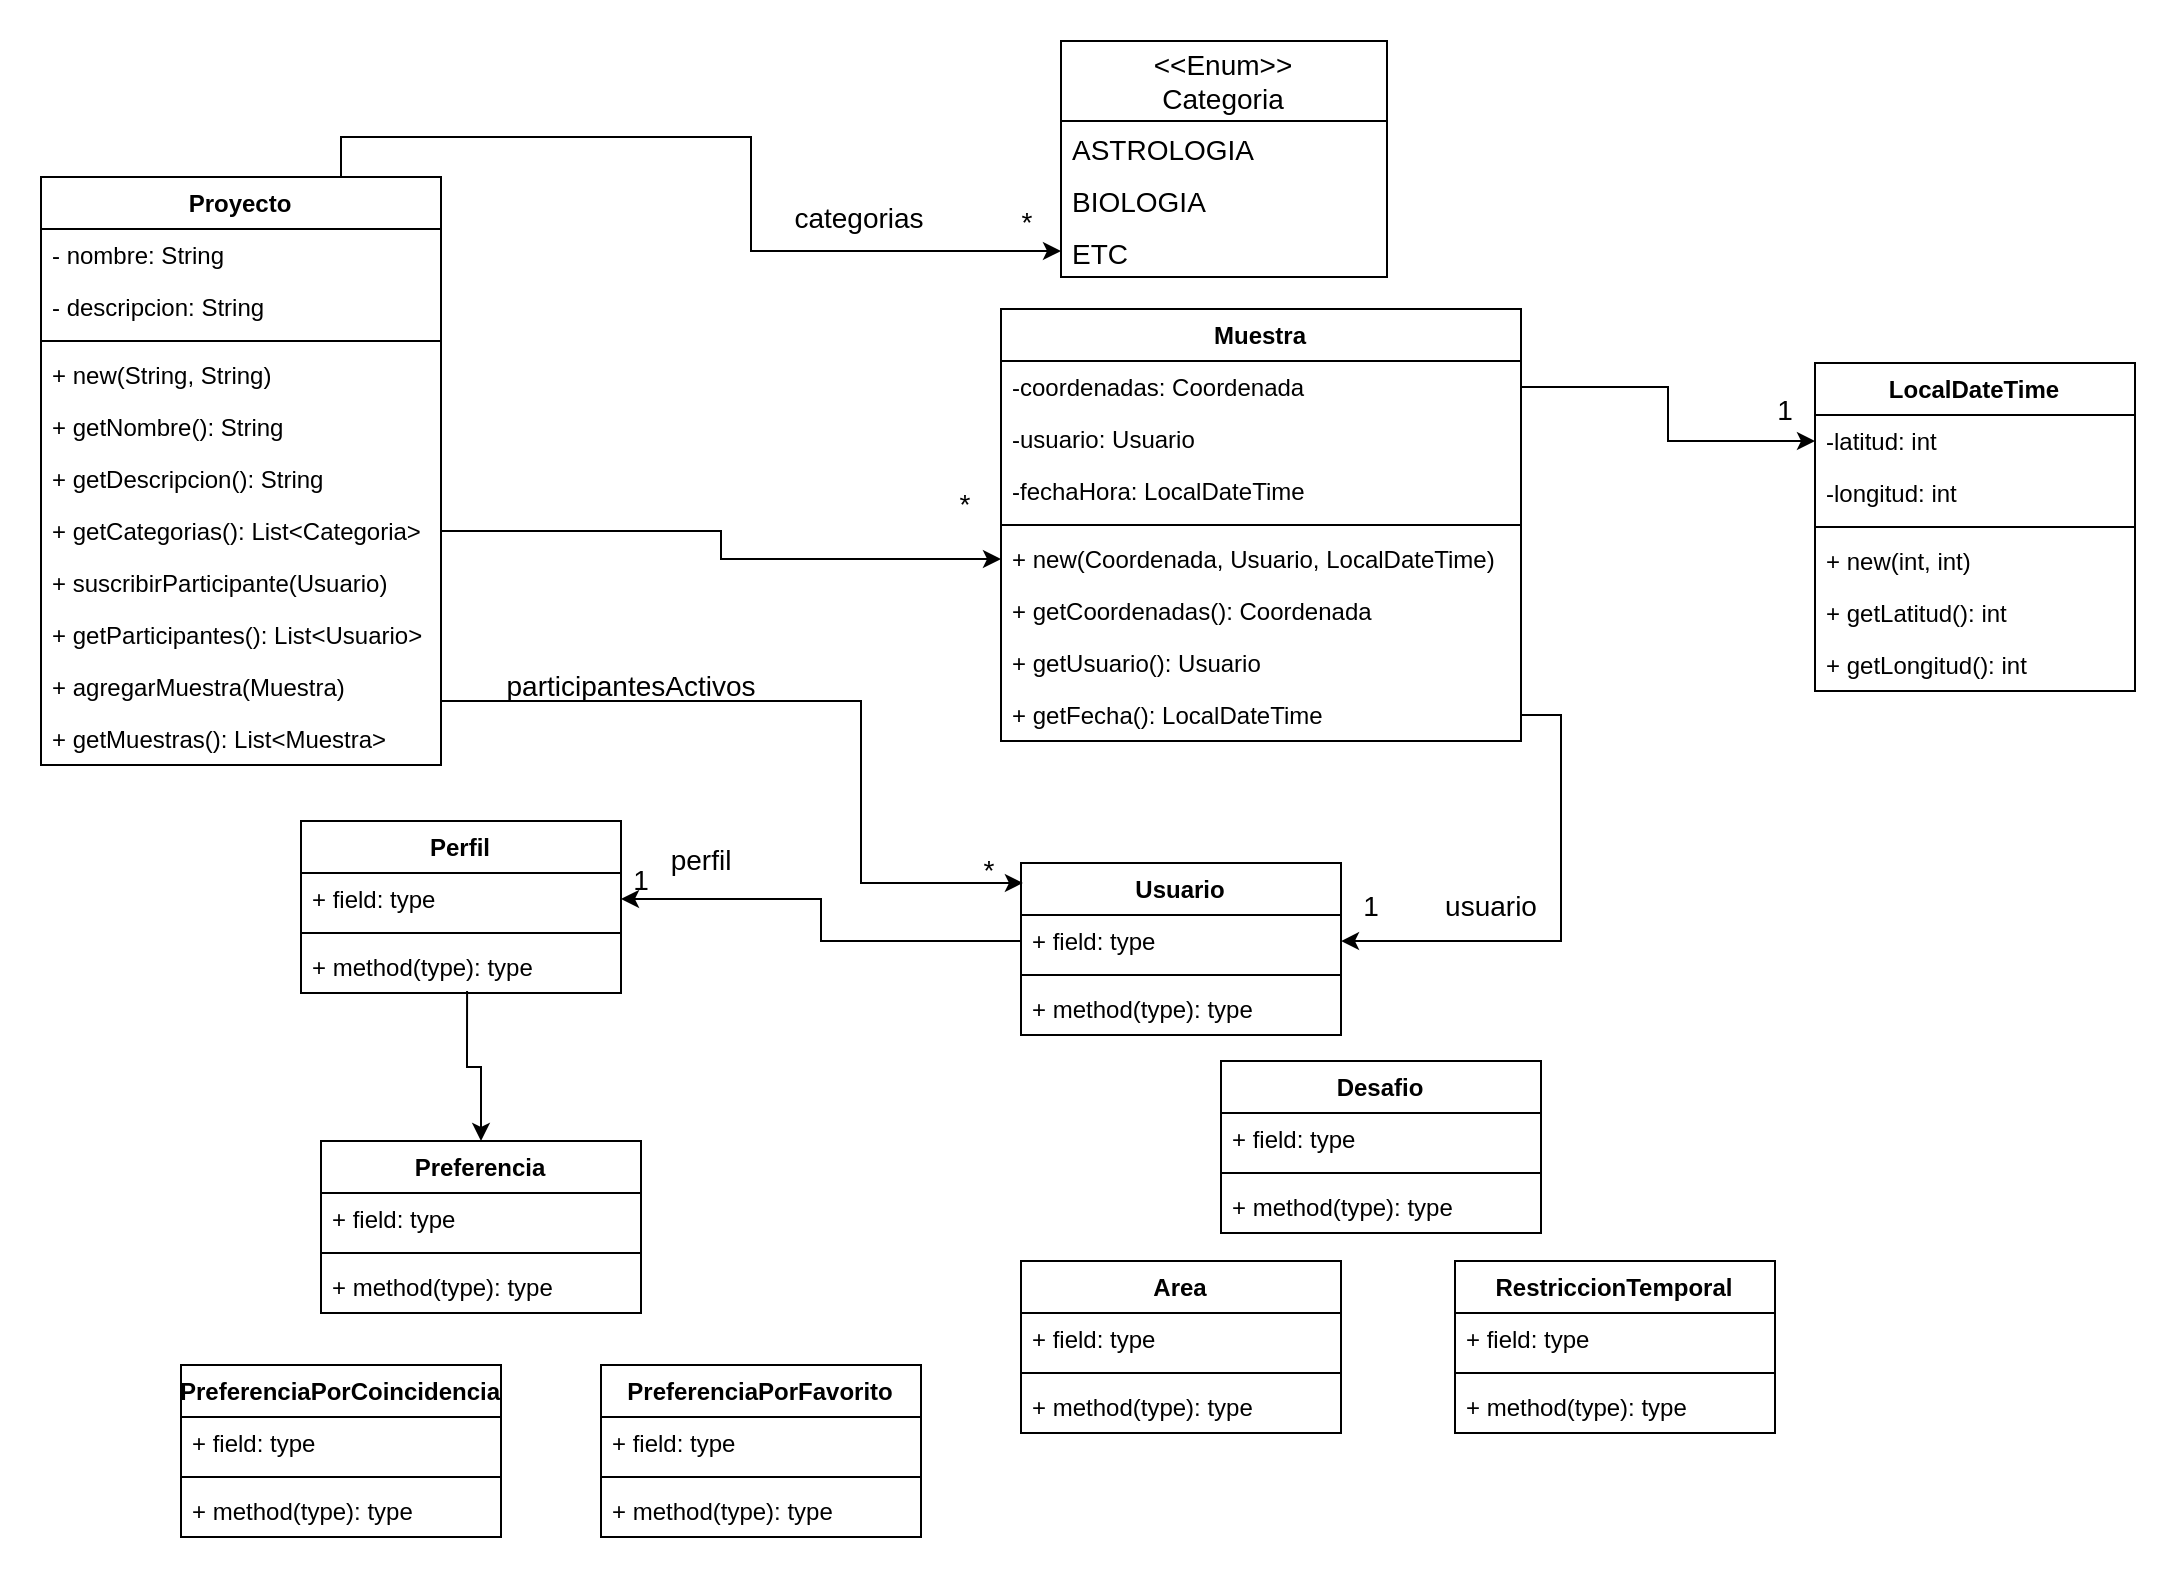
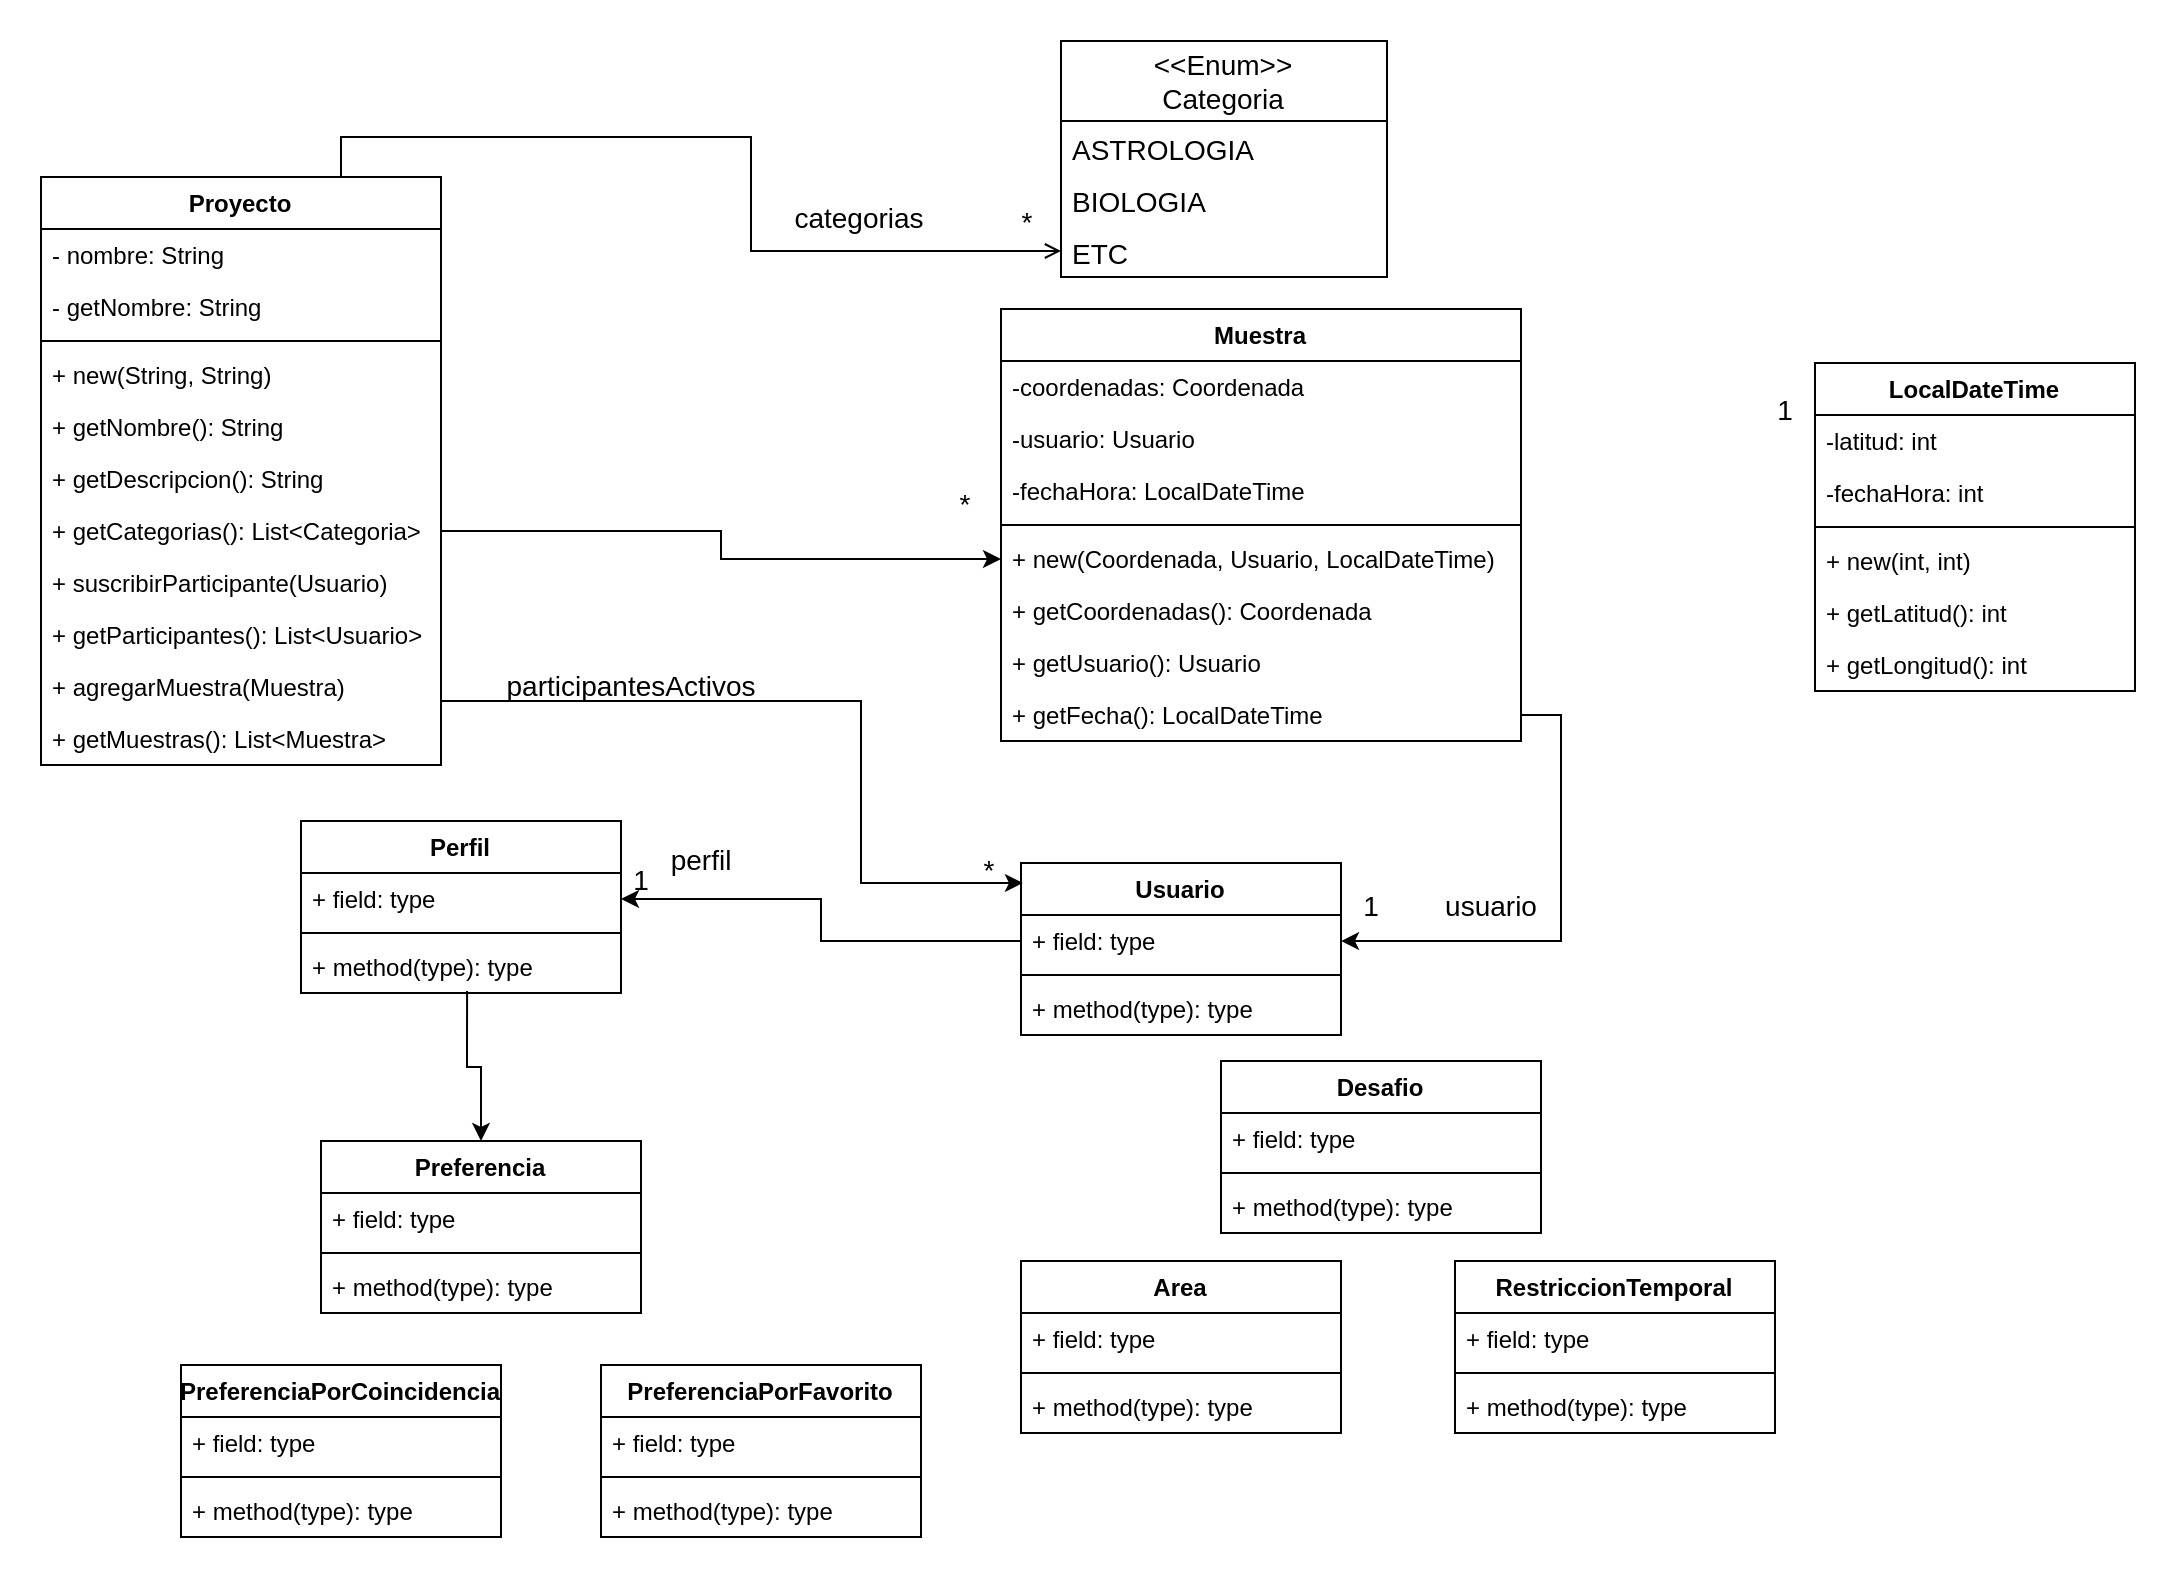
edge "Proyecto" -> "ETC": arrowhead classic -> open
node "- descripcion: String": label "- descripcion: String" -> "- getNombre: String"
edge "-coordenadas: Coordenada" -> "-latitud: int": removed
node "-longitud: int": label "-longitud: int" -> "-fechaHora: int"
